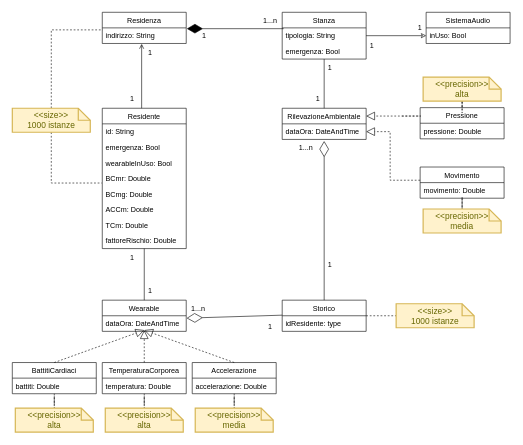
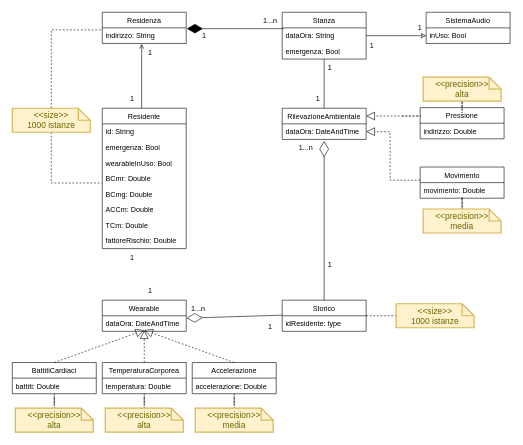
node "tipologia: String": label "tipologia: String" -> "dataOra: String"
node "pressione: Double": label "pressione: Double" -> "indirizzo: Double"
edge "Residente" -- "Wearable": removed
